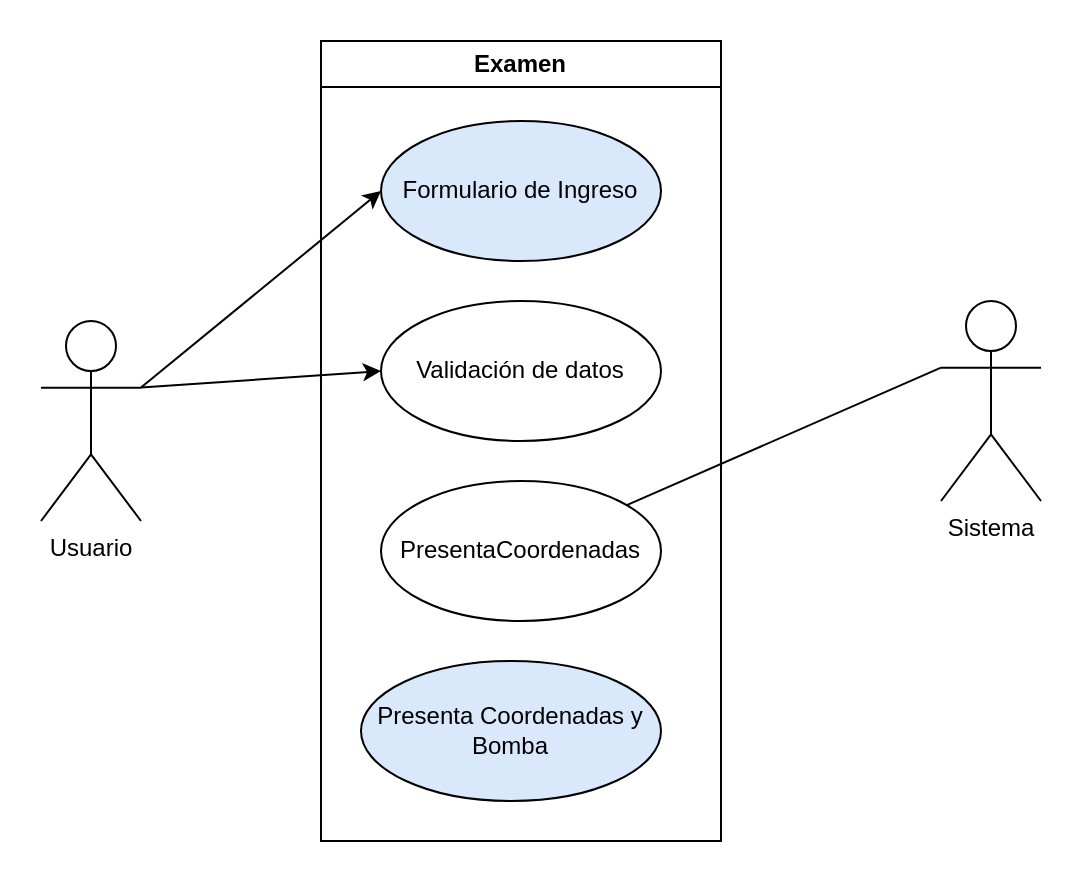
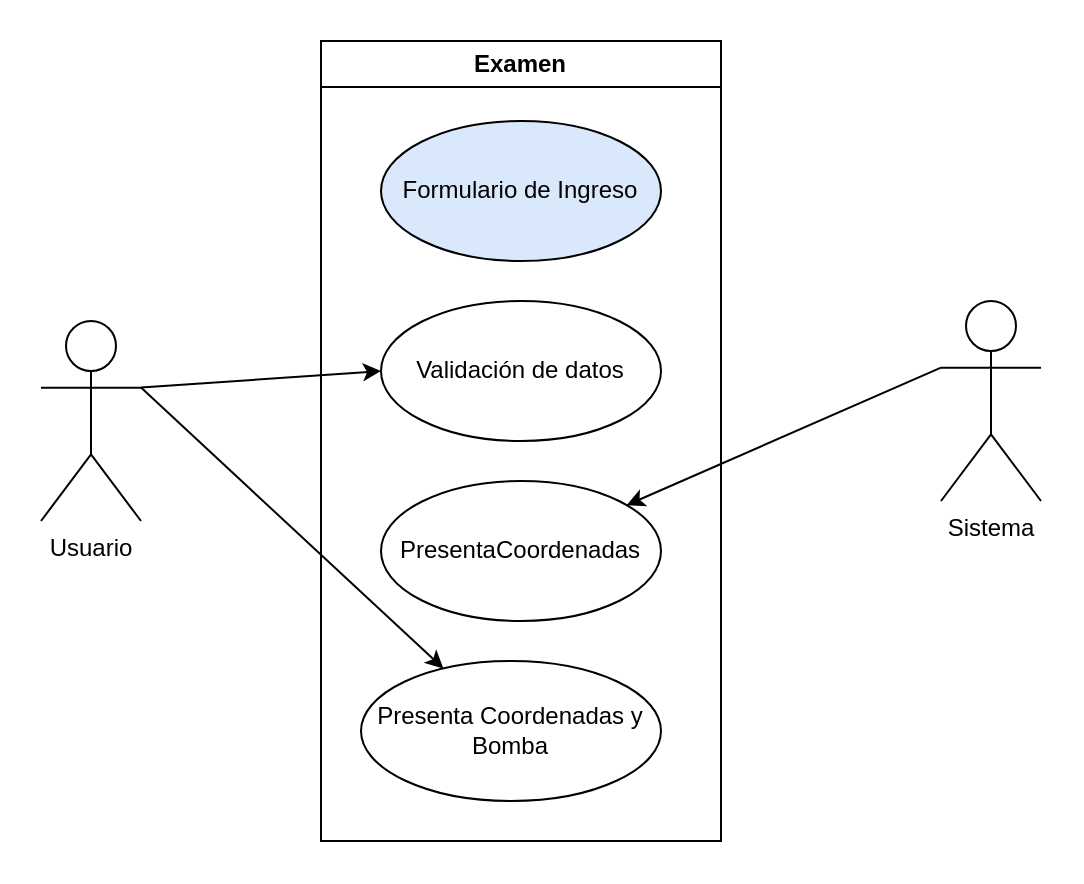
edge "Usuario" -> "Formulario de Ingreso": now "Usuario" -> "Presenta Coordenadas y Bomba"
edge "Sistema" -- "PresentaCoordenadas": arrowhead none -> classic
node "Presenta Coordenadas y Bomba": fillcolor #dae8fc -> #ffffff
